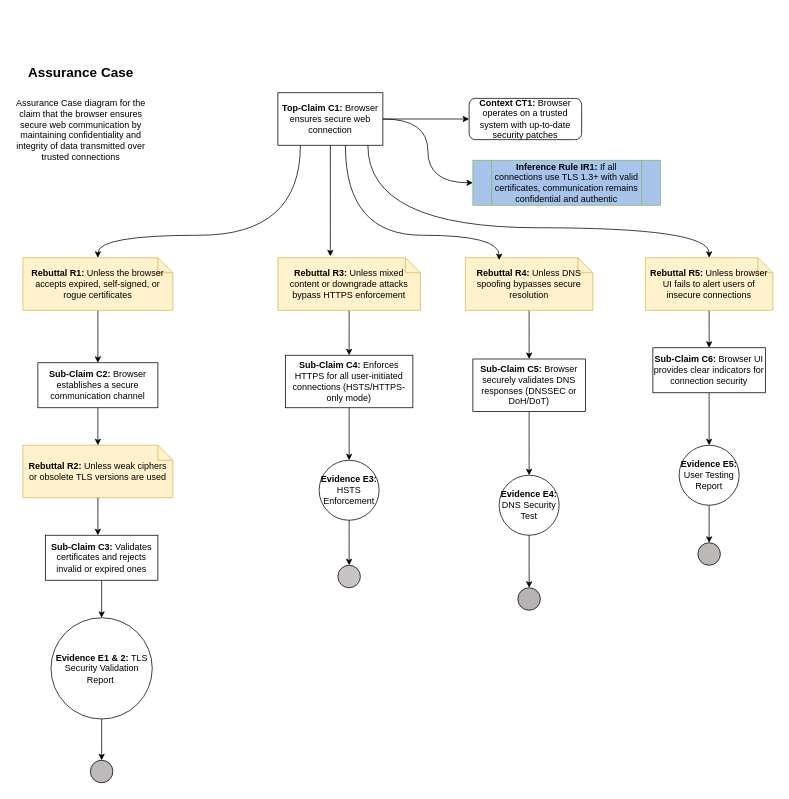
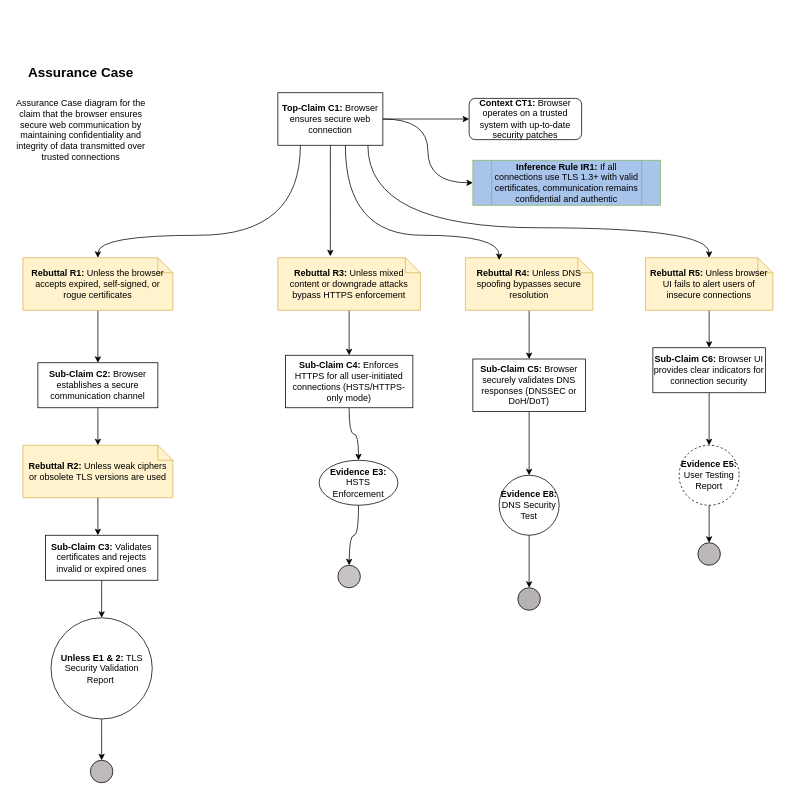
node "Evidence E5: User Testing Report": style solid -> dashed
node "Evidence E3: HSTS Enforcement": size 60x60 -> 79x45
node "Evidence E4: DNS Security Test": label "Evidence E4: DNS Security Test" -> "Evidence E8: DNS Security Test"
node "Evidence E1 & 2: TLS Security Validation Report": label "Evidence E1 & 2: TLS Security Validation Report" -> "Unless E1 & 2: TLS Security Validation Report"
